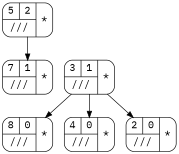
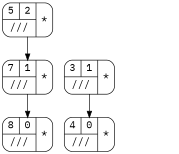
edge "3" -> "8": now "7" -> "8"
node "2": removed
